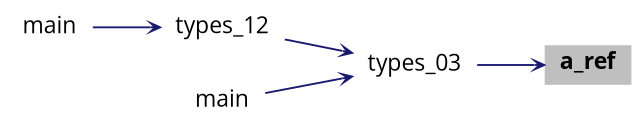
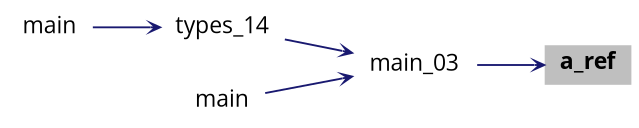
node "types_12": label "types_12" -> "types_14"
node "types_03": label "types_03" -> "main_03"
